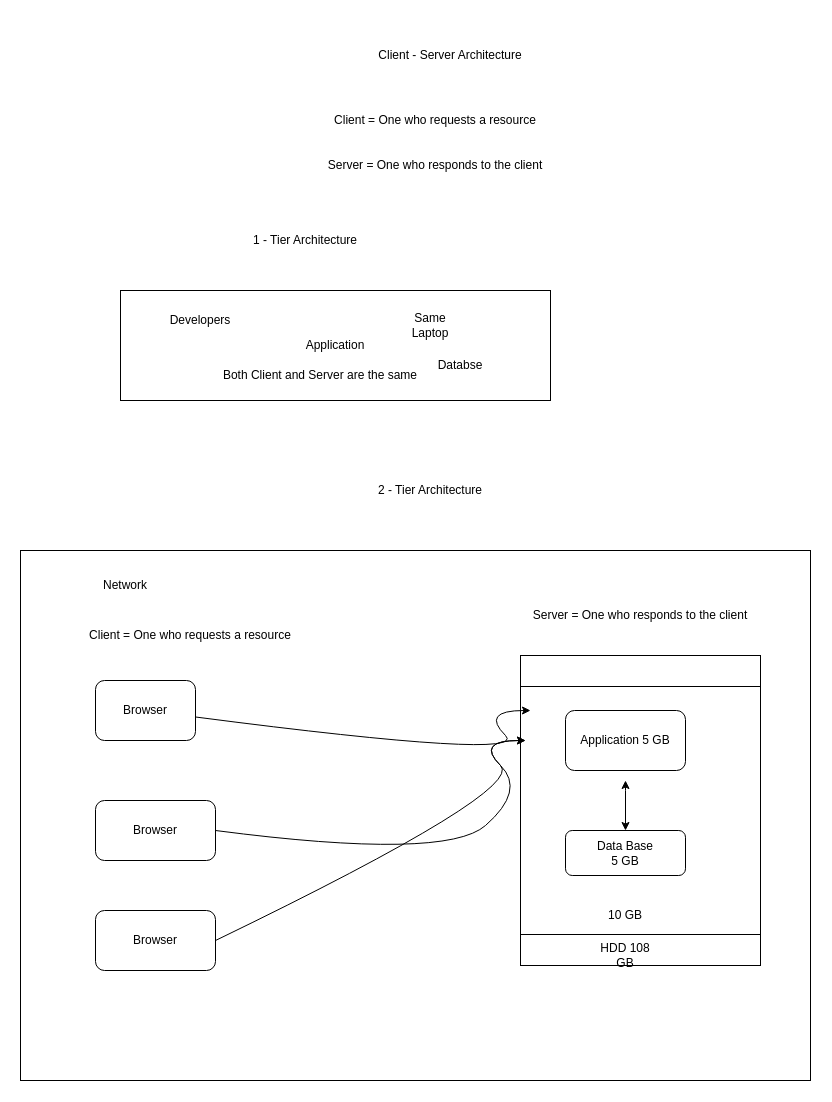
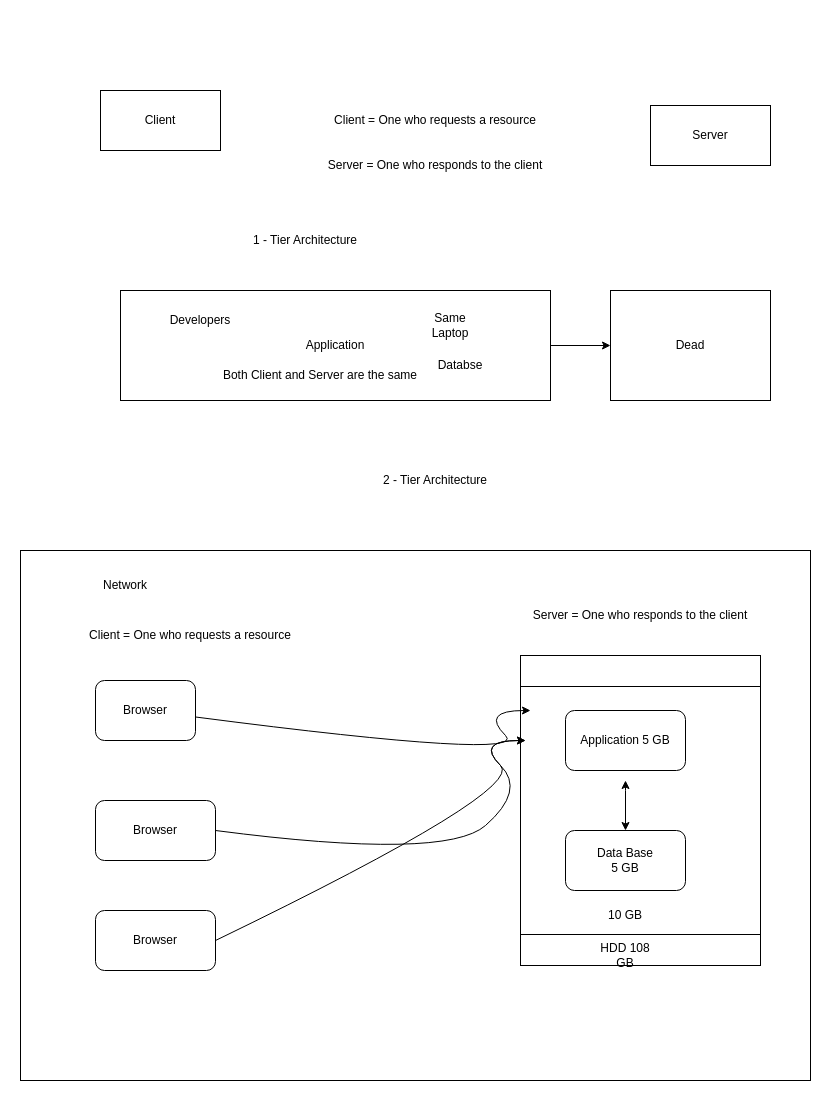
node "Client - Server Architecture": removed
node "Client": added
node "Server": added
node "Same Laptop": moved (431, 326) -> (451, 326)
edge "Application" -> "Dead": added
node "Dead": added
node "2 - Tier Architecture": moved (431, 491) -> (436, 481)
node "Data Base 5 GB": size 120x45 -> 120x60
